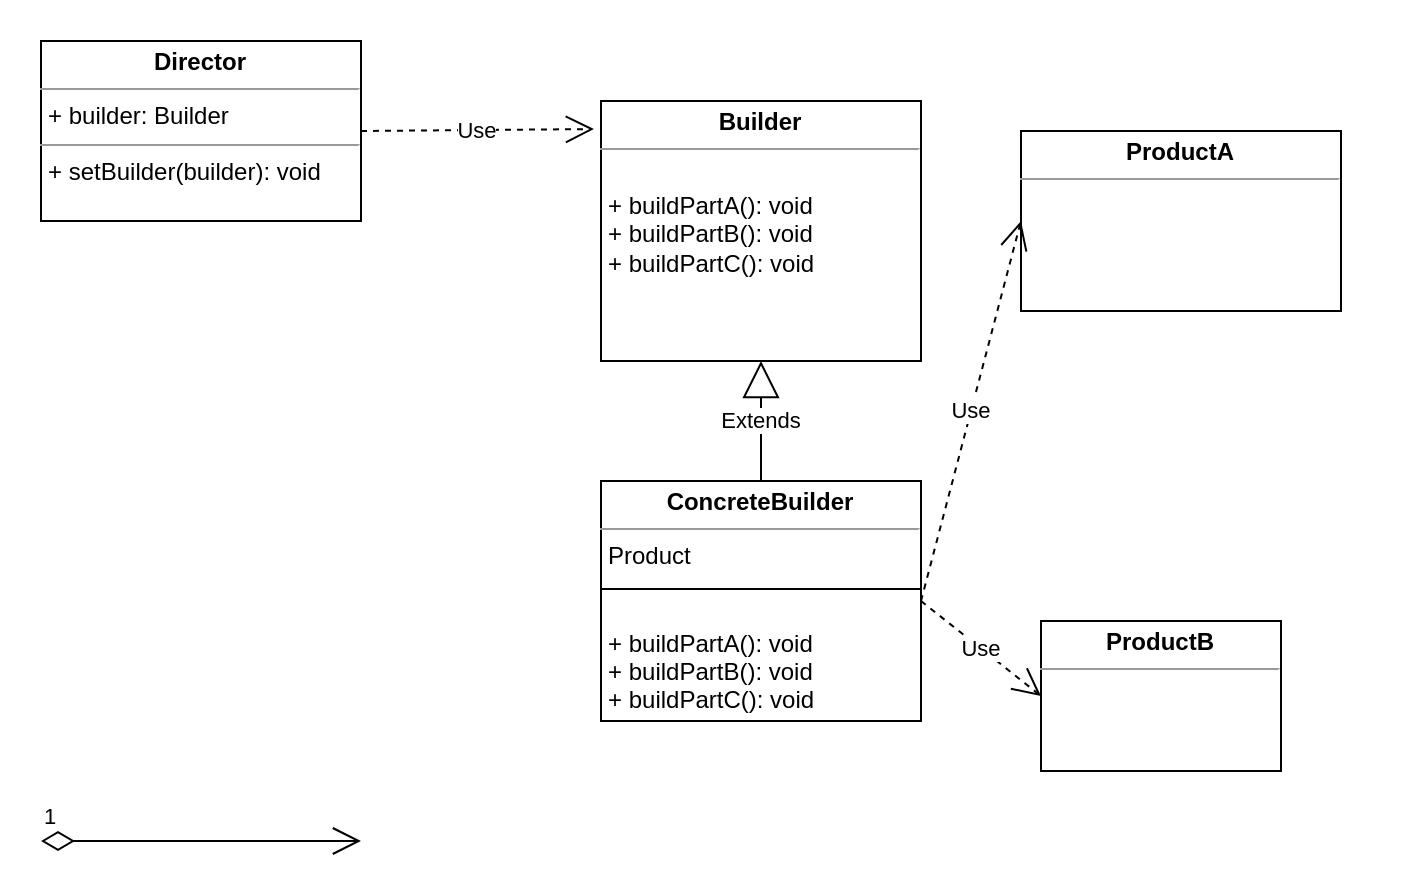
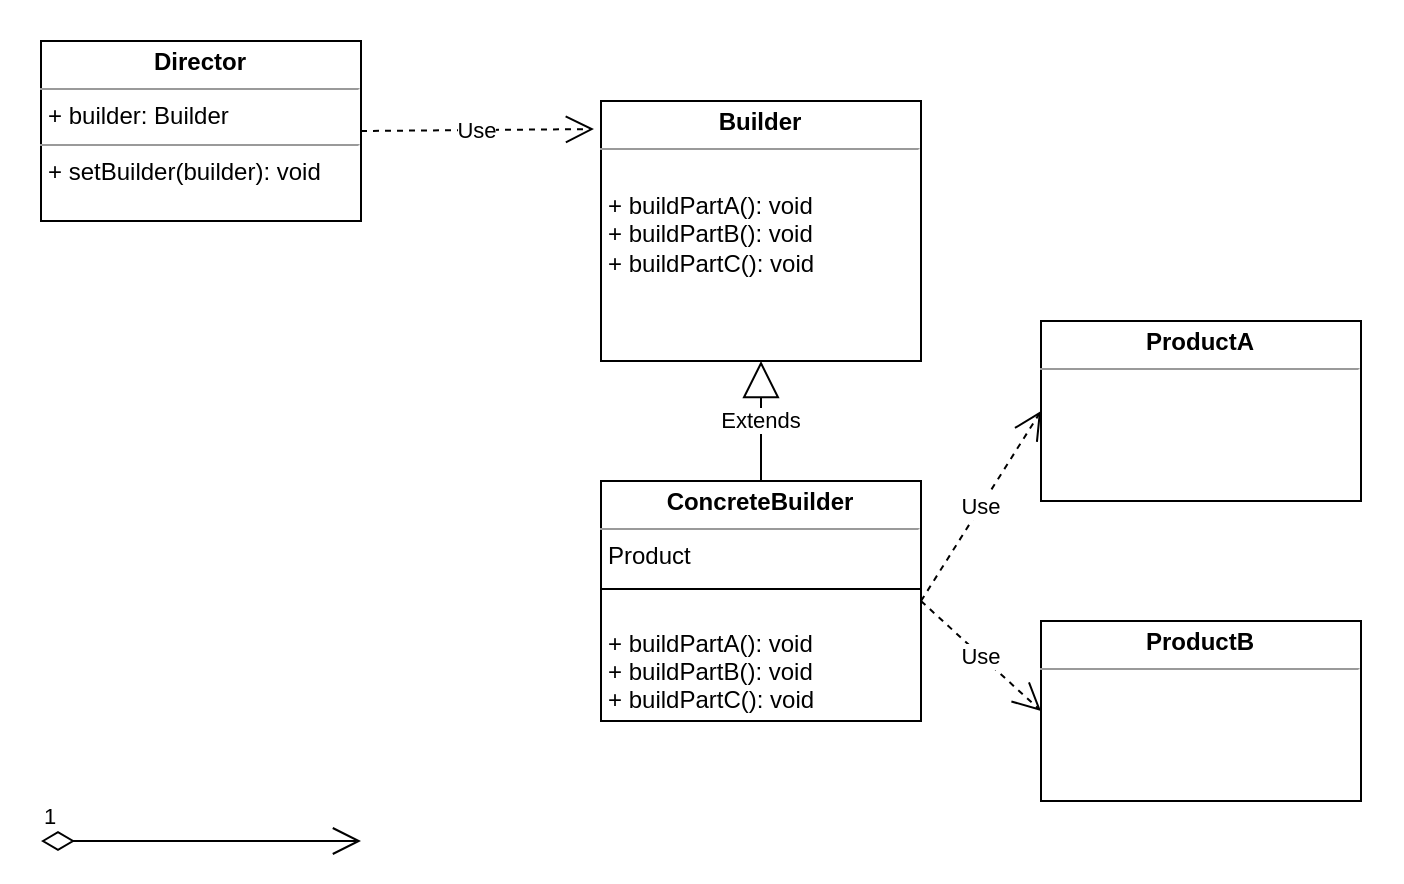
node "ProductA": moved (1181, 221) -> (1201, 411)
node "ProductB": size 240x150 -> 320x180
